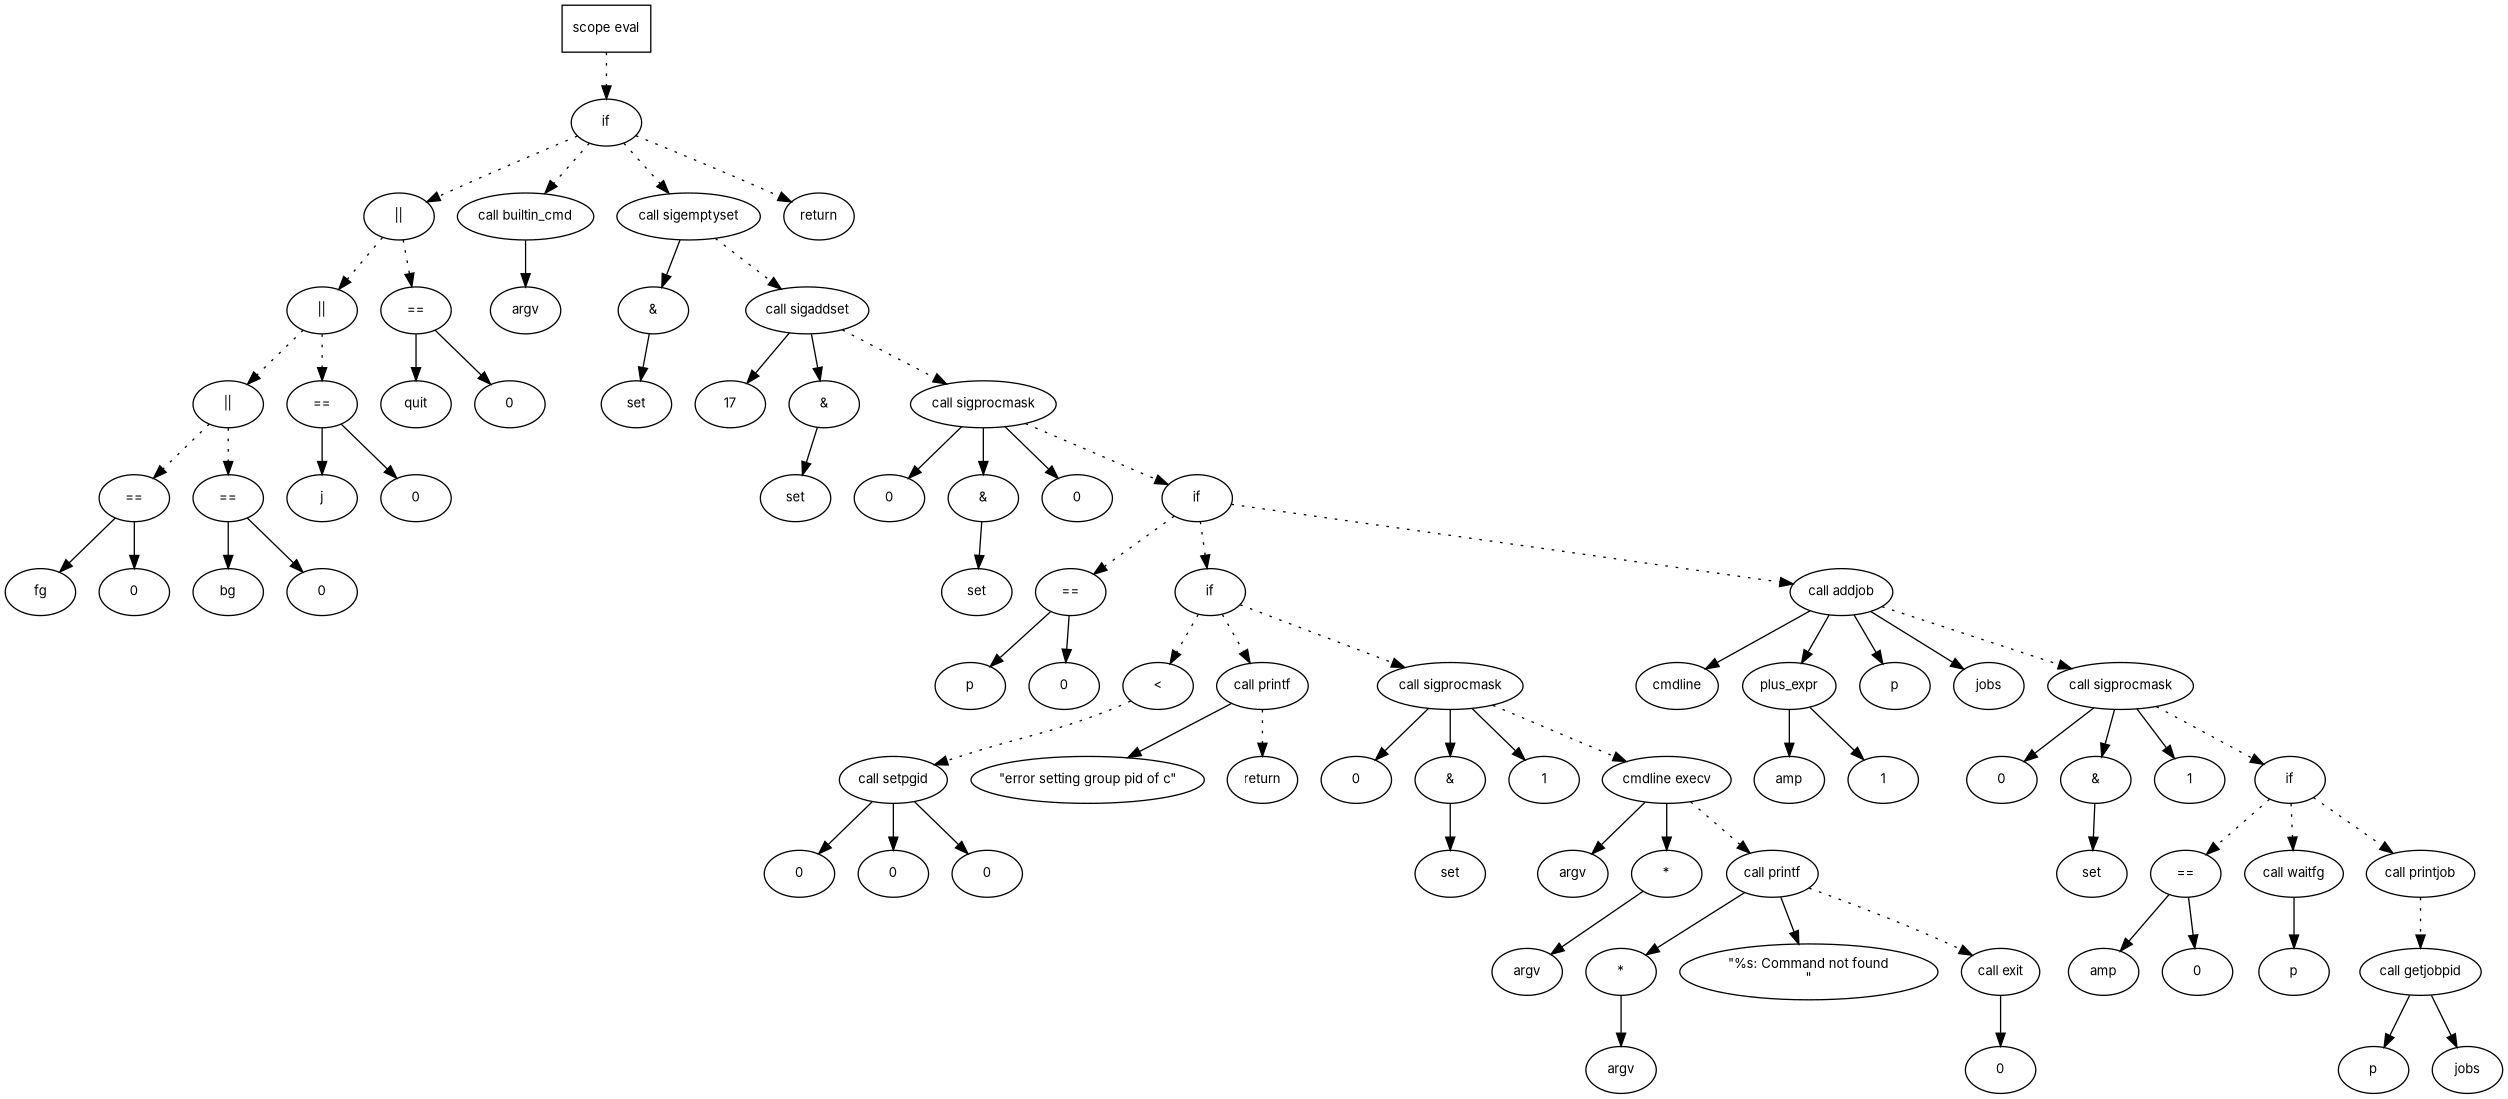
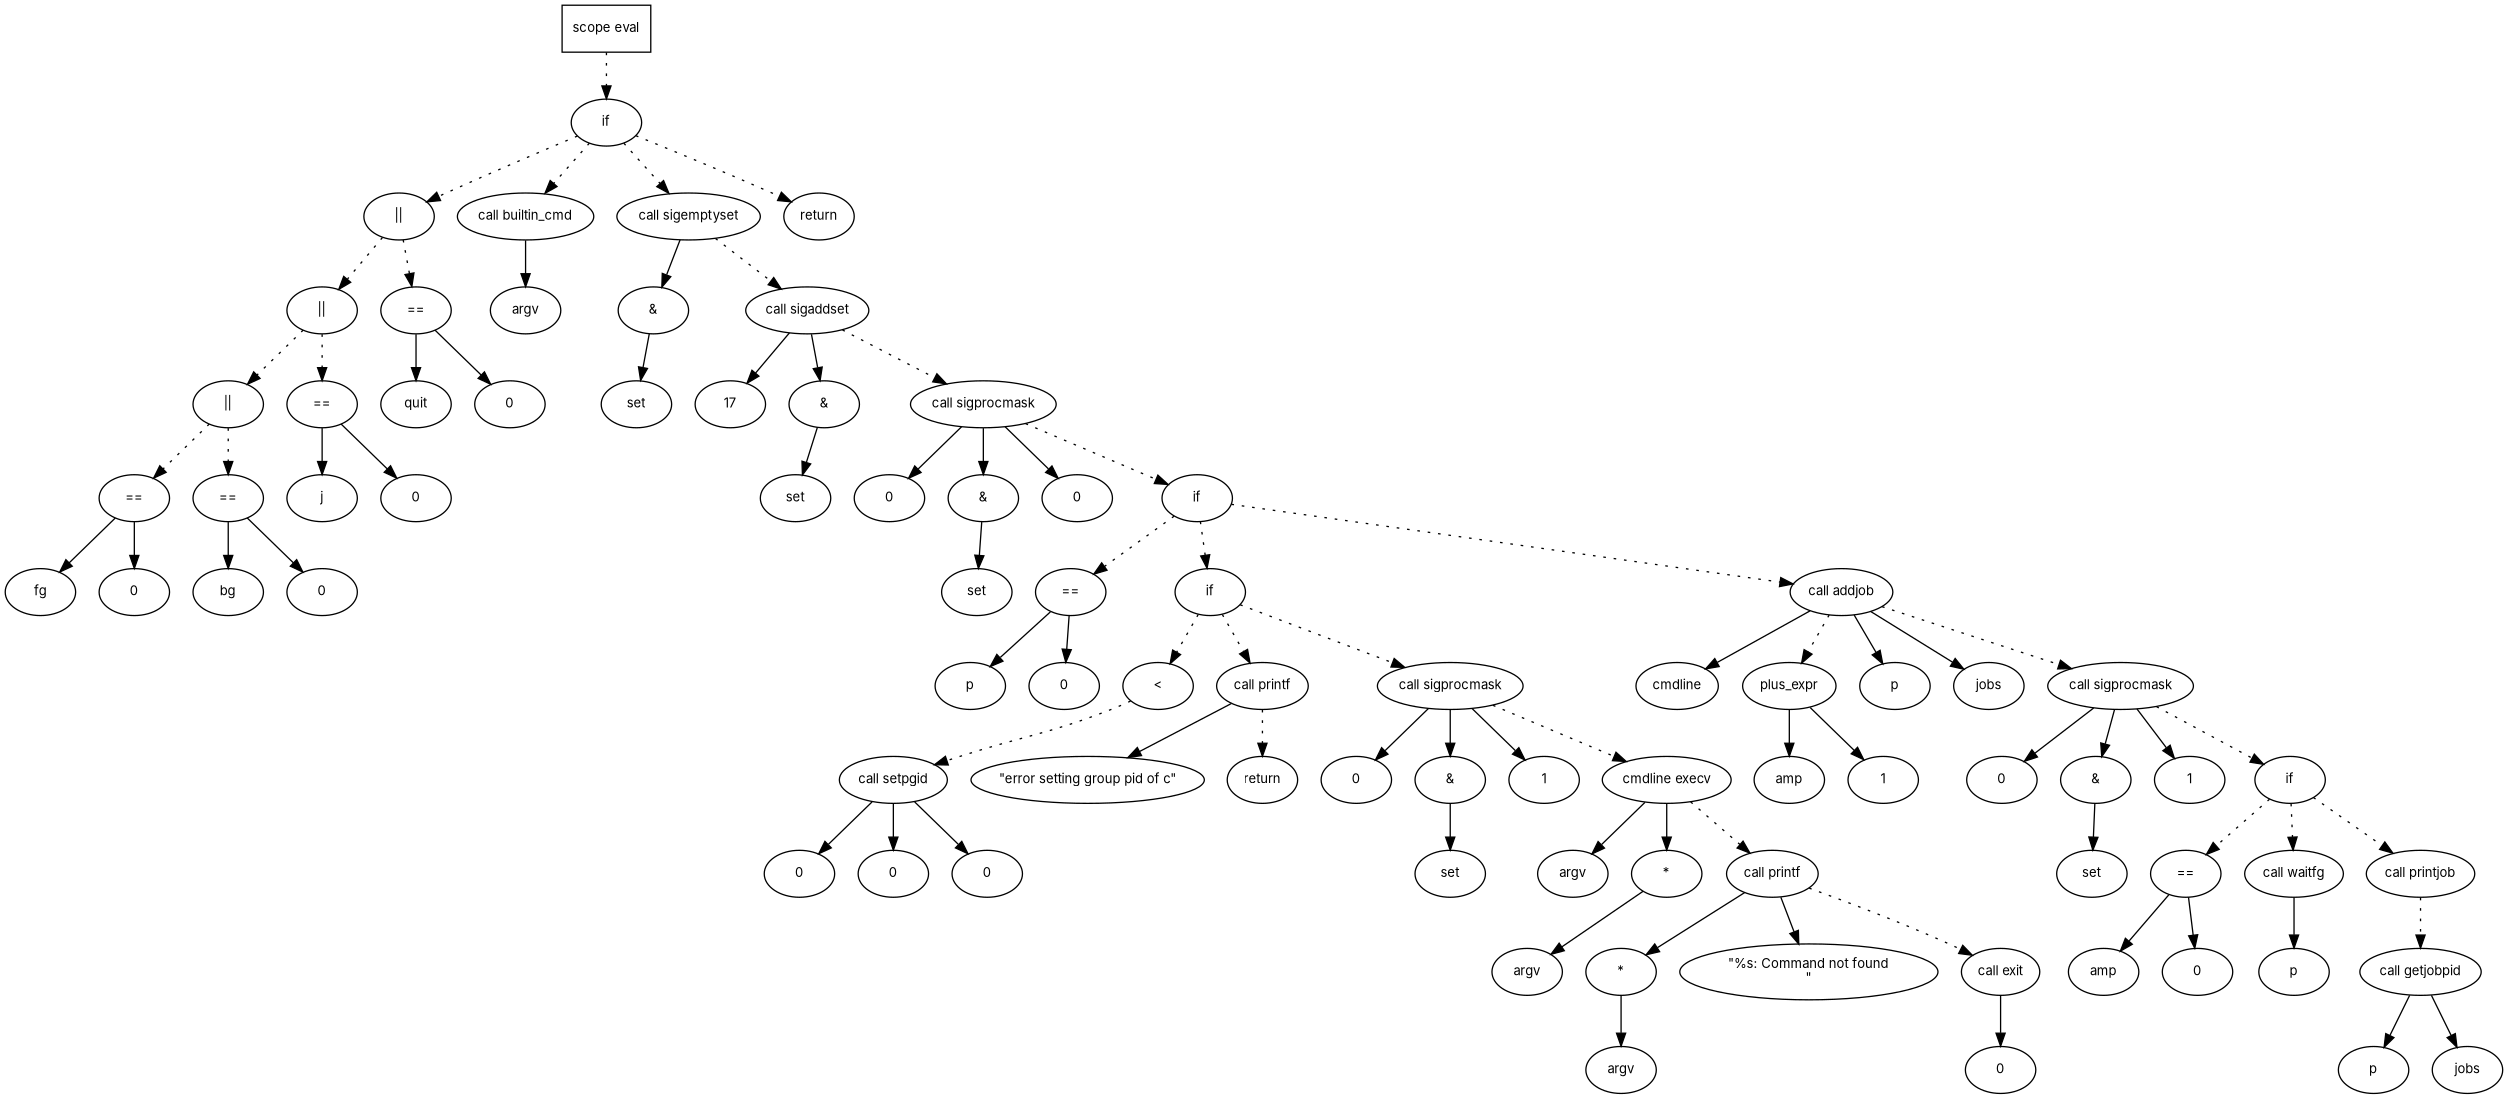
edge "call addjob" -> "plus_expr": style solid -> dotted
